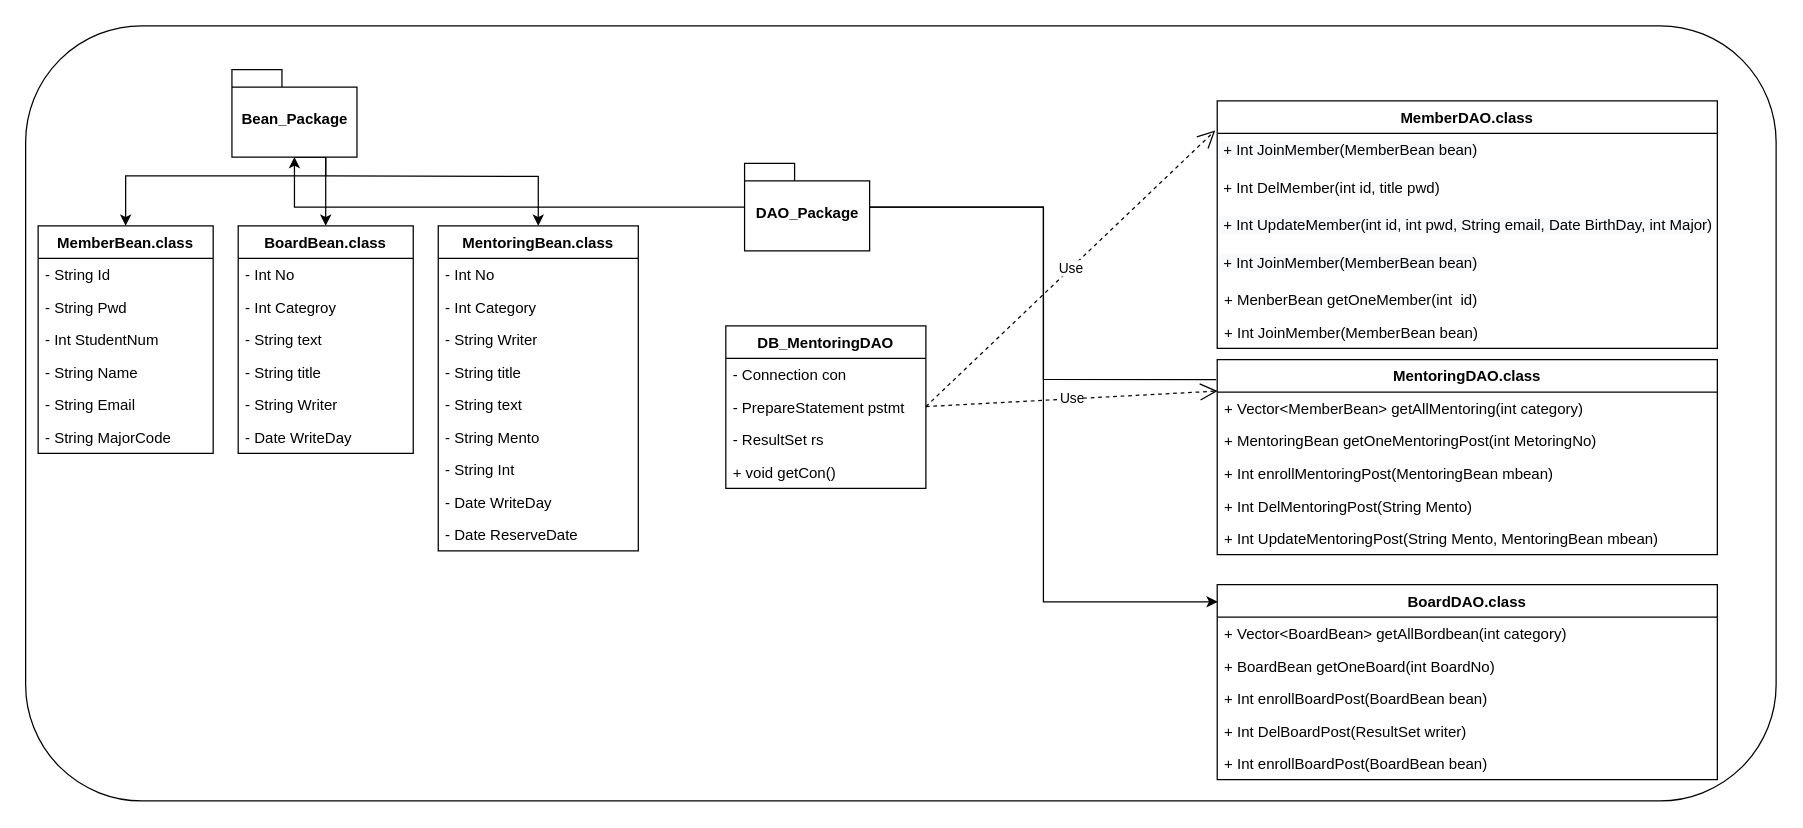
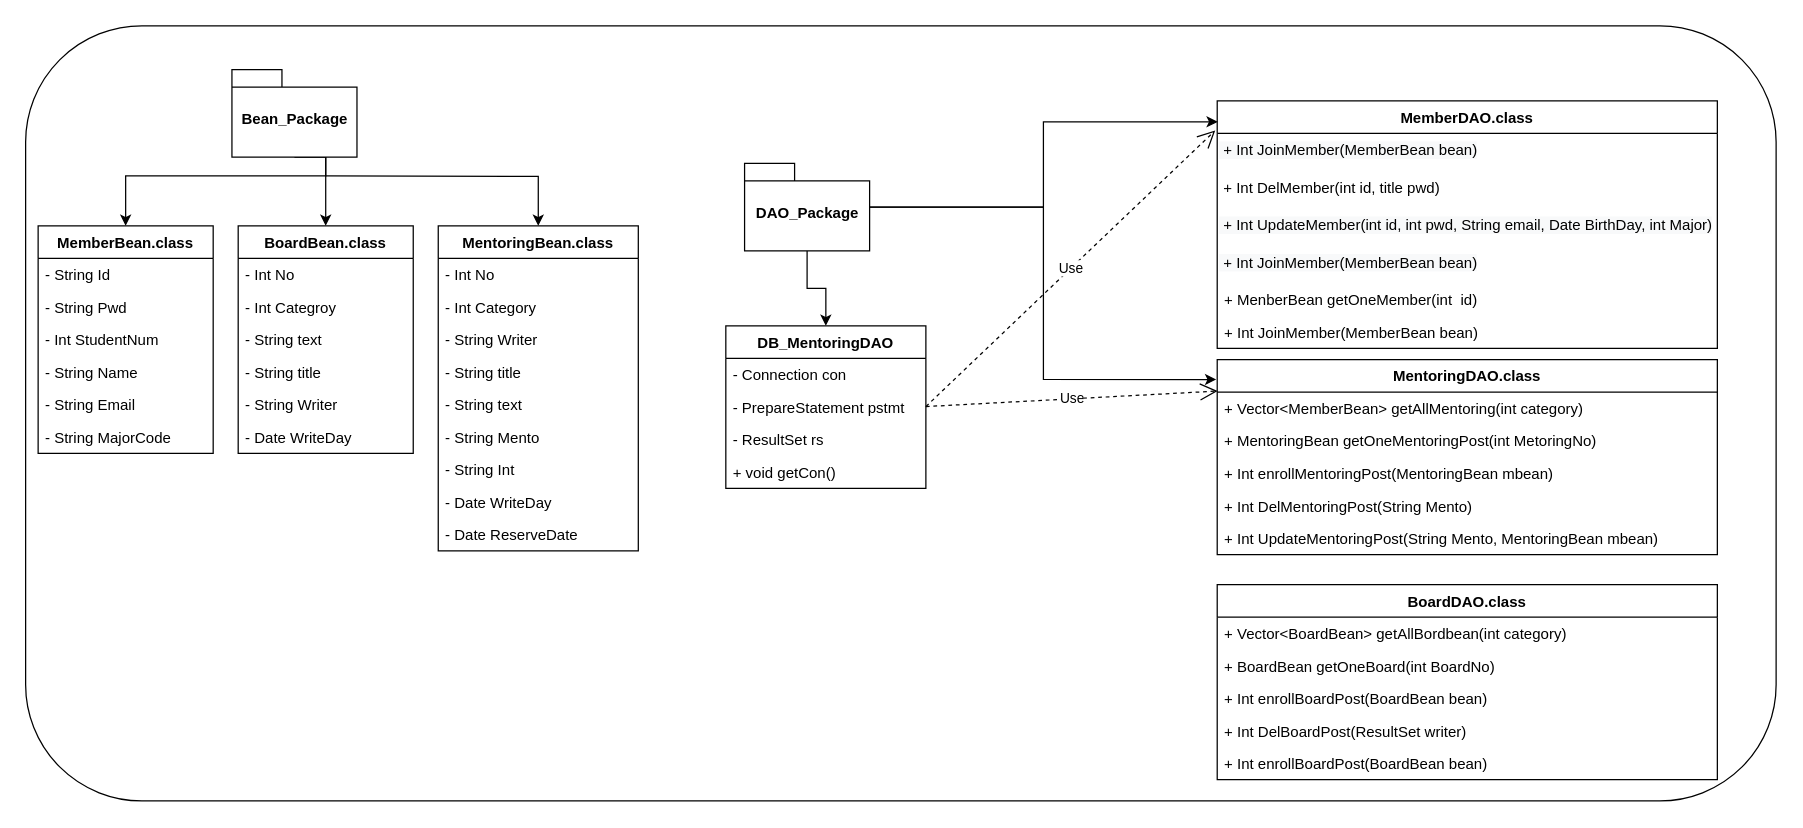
edge "DAO_Package" -> "MemberDAO.class": added
edge "DAO_Package" -> "Bean_Package": now "DAO_Package" -> "DB_MentoringDAO"
edge "DAO_Package" -- "MentoringDAO.class": arrowhead none -> classic
edge "DAO_Package" -> "BoardDAO.class": removed
